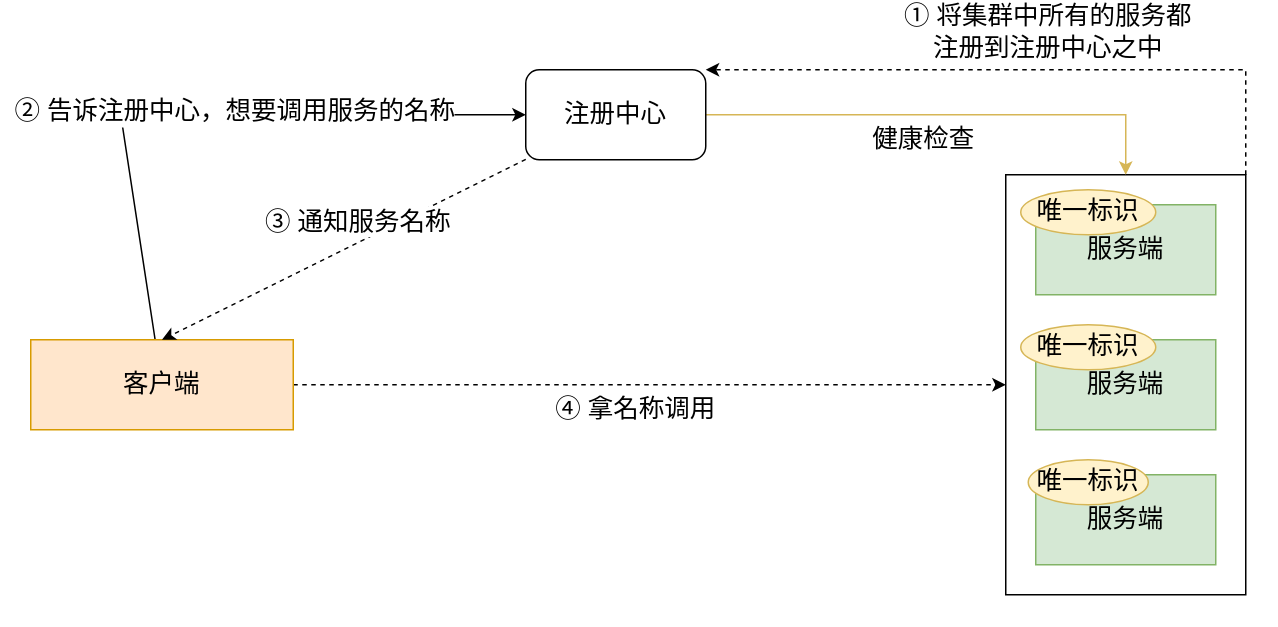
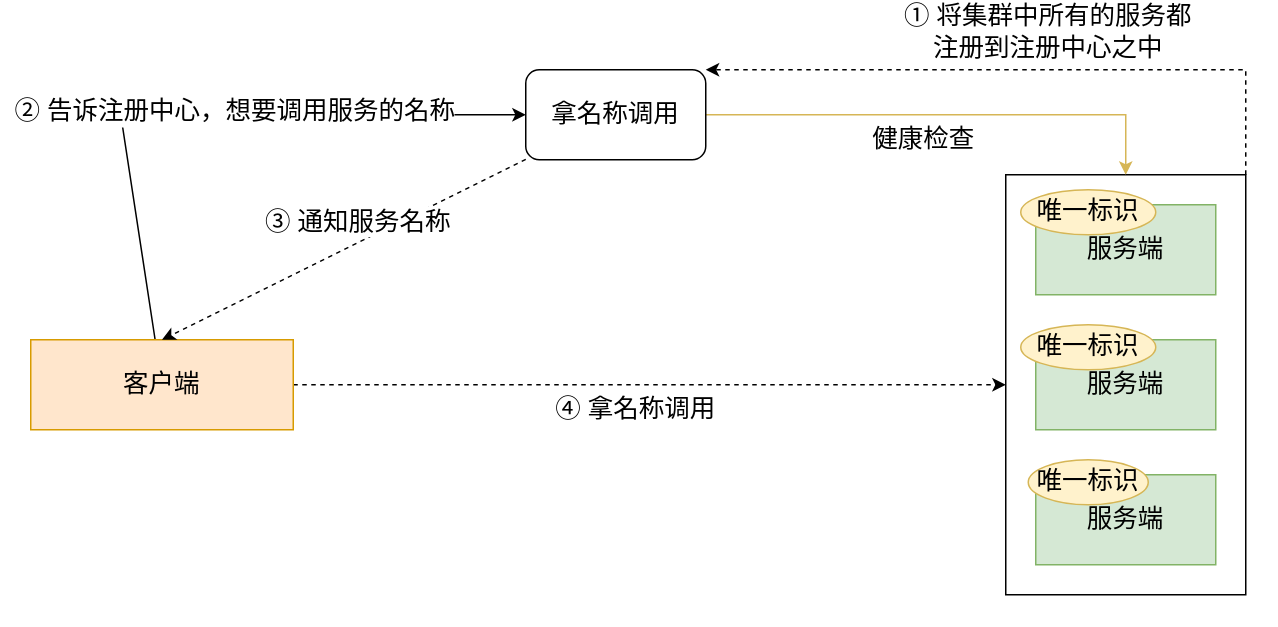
node "注册中心": label "注册中心" -> "拿名称调用"
